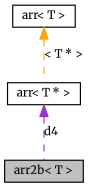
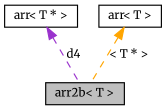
edge "arr< T * >" -> "arr< T >": now "arr2b< T >" -> "arr< T >"
